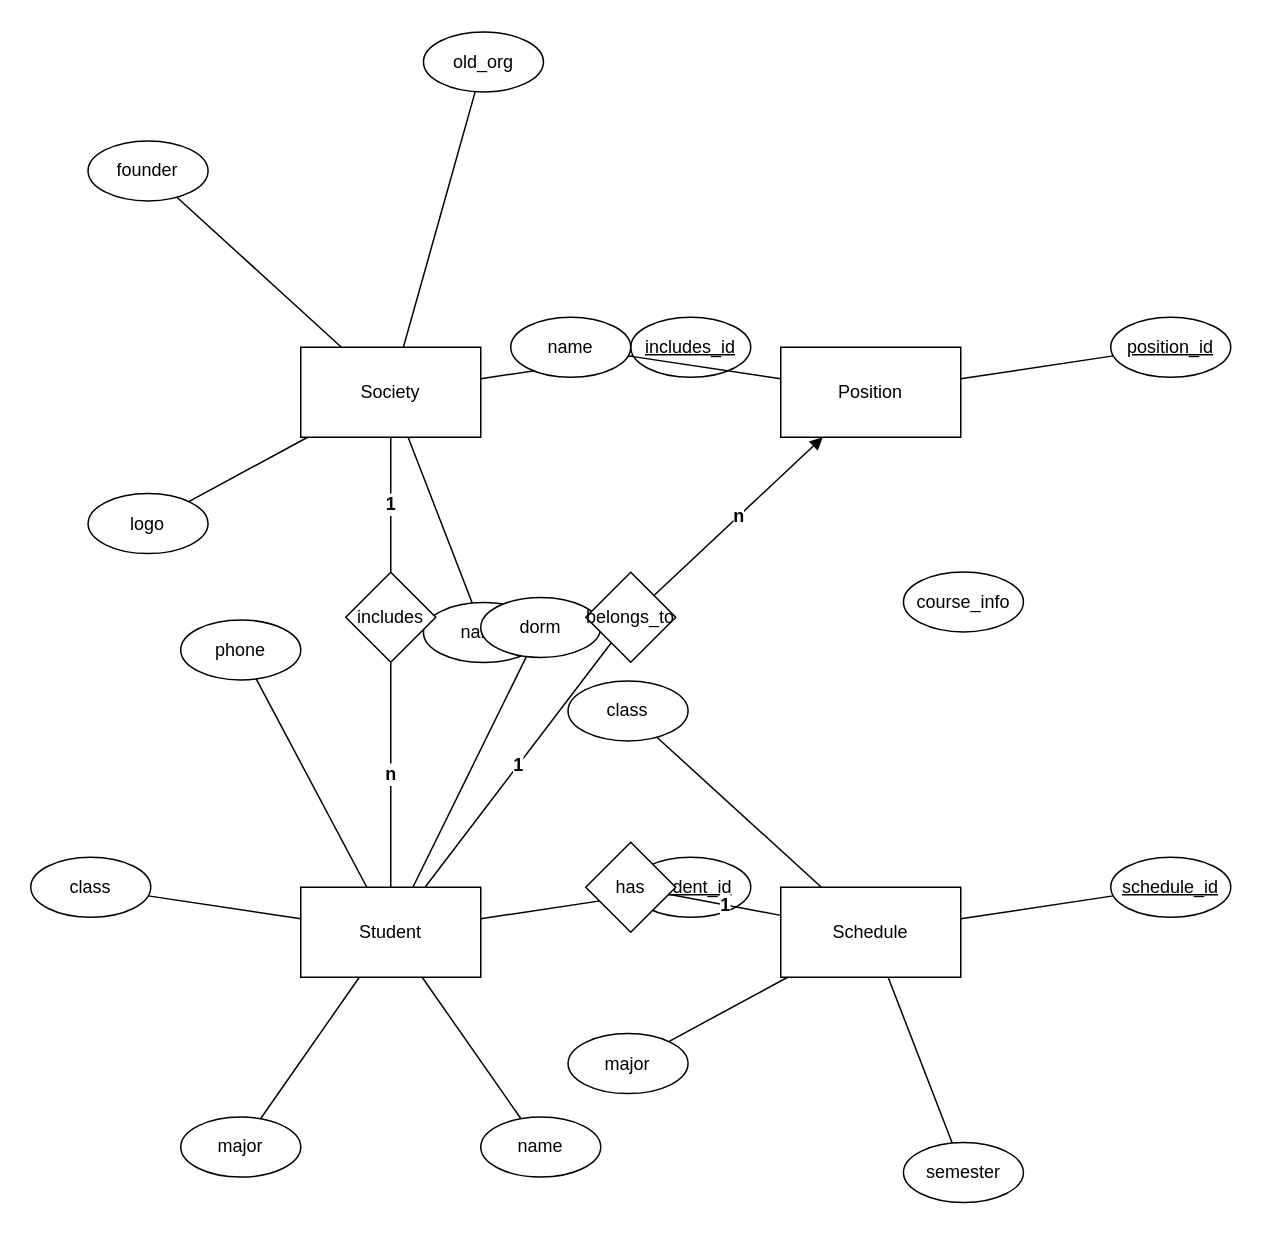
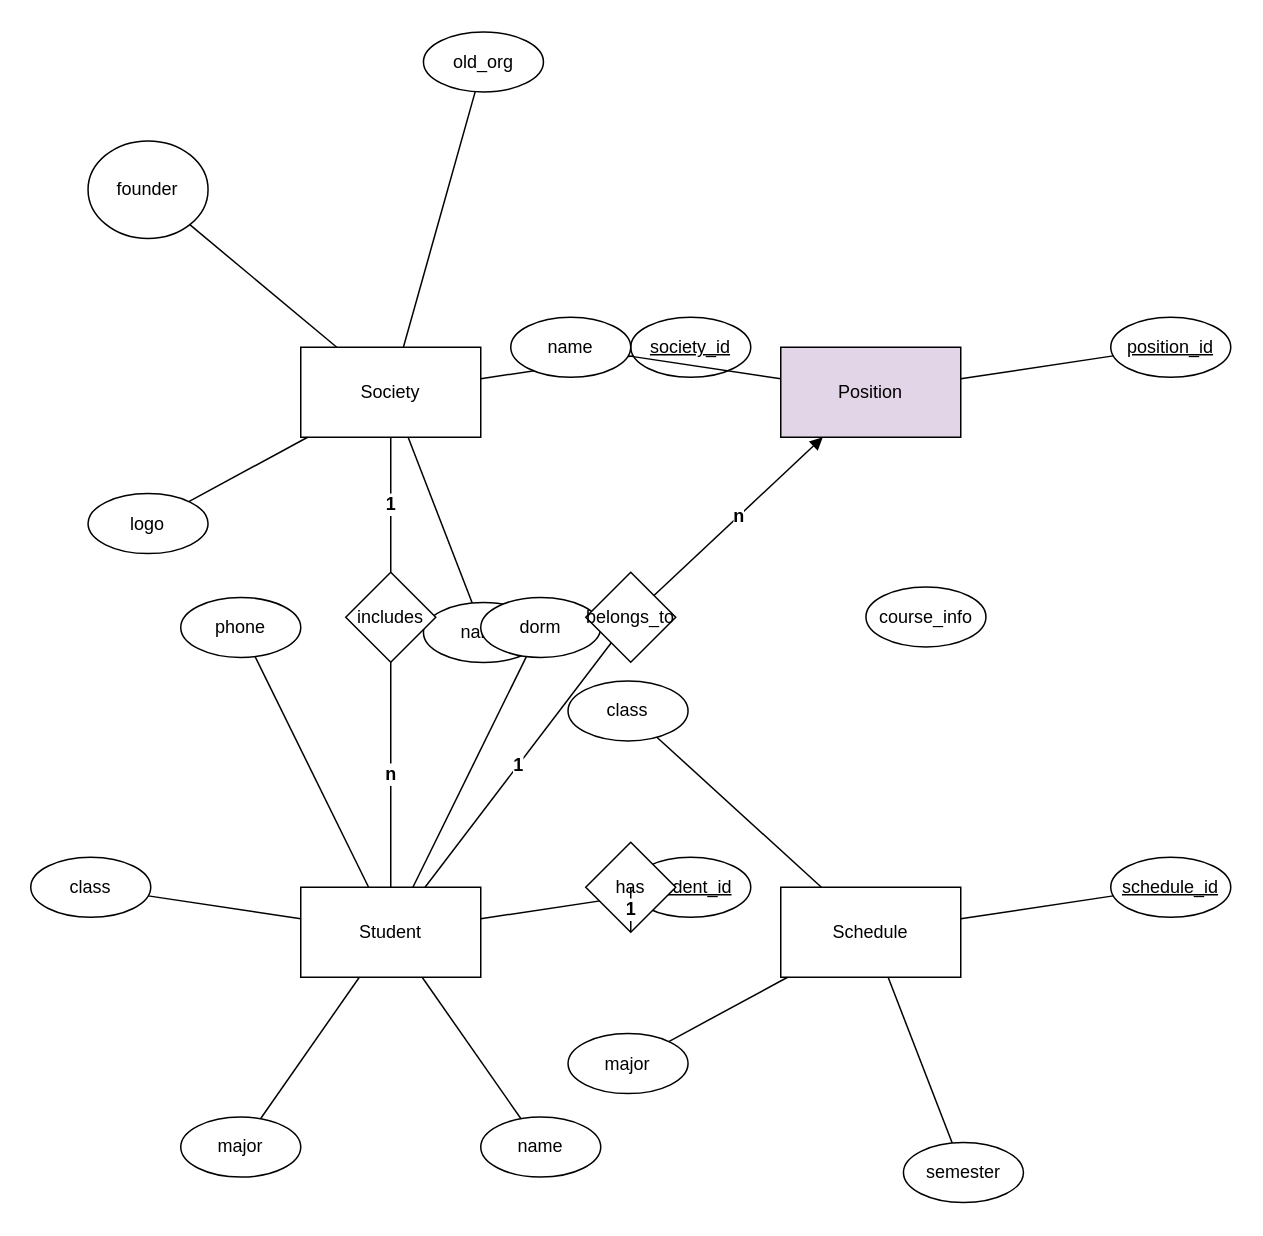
node "founder": size 120x60 -> 120x98
node "includes_id": label "includes_id" -> "society_id"
node "Position": fillcolor #ffffff -> #e1d5e7
node "course_info": moved (963, 602) -> (926, 617)
node "phone": moved (241, 650) -> (241, 627)
edge "has" -- "Schedule": now "has" -- "student_id"
